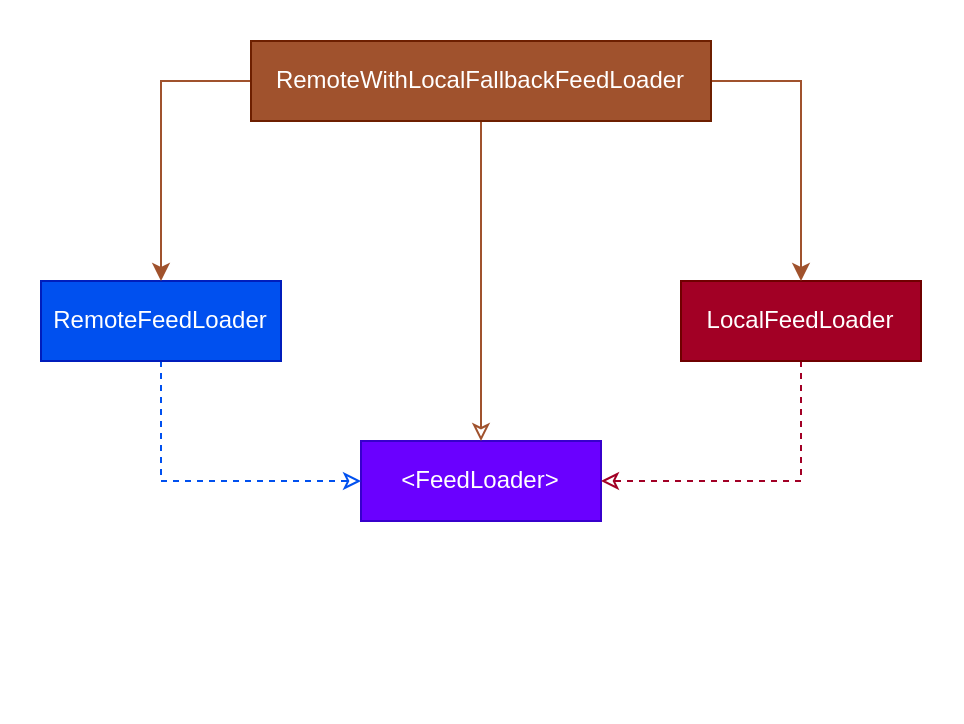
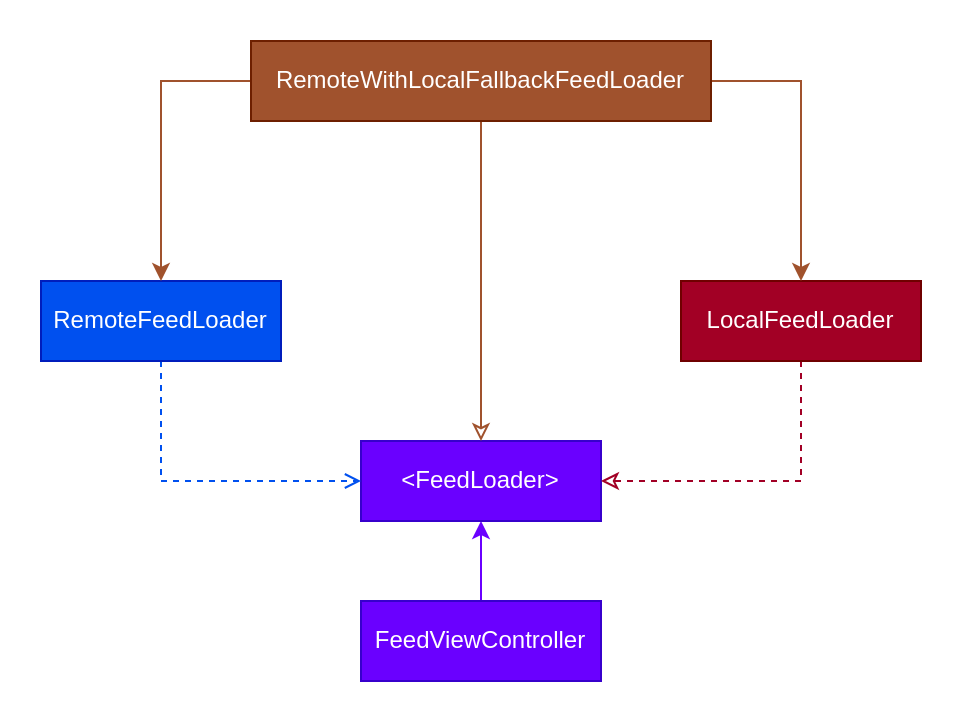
edge "RemoteFeedLoader" -> "<FeedLoader>": arrowhead classic -> open
edge "FeedViewController" -> "<FeedLoader>": added
node "FeedViewController": added
